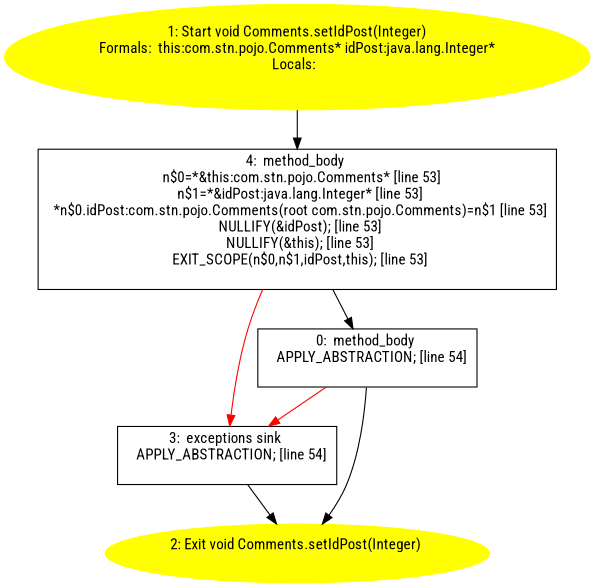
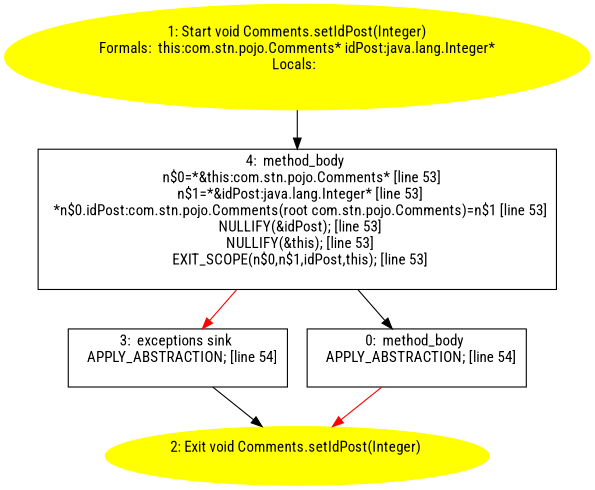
edge "0:  method_body APPLY_ABSTRACTION; [line 54]" -> "3:  exceptions sink APPLY_ABSTRACTION; [line 54]": removed
edge "0:  method_body APPLY_ABSTRACTION; [line 54]" -> "2: Exit void Comments.setIdPost(Integer)": color black -> red
